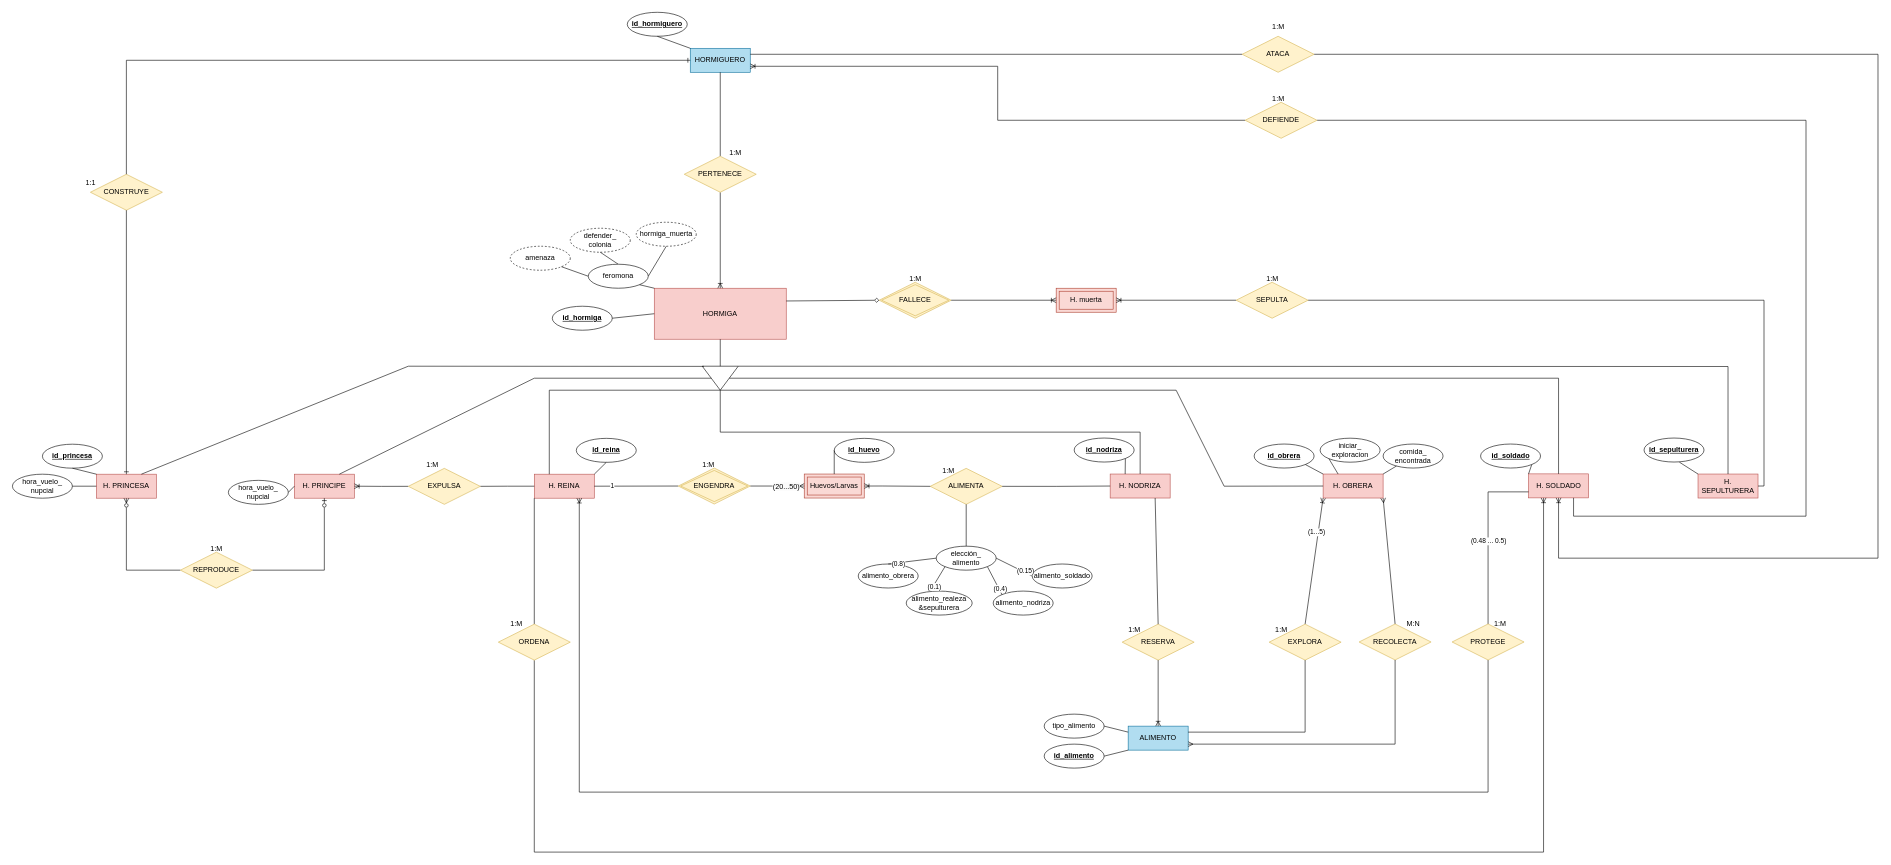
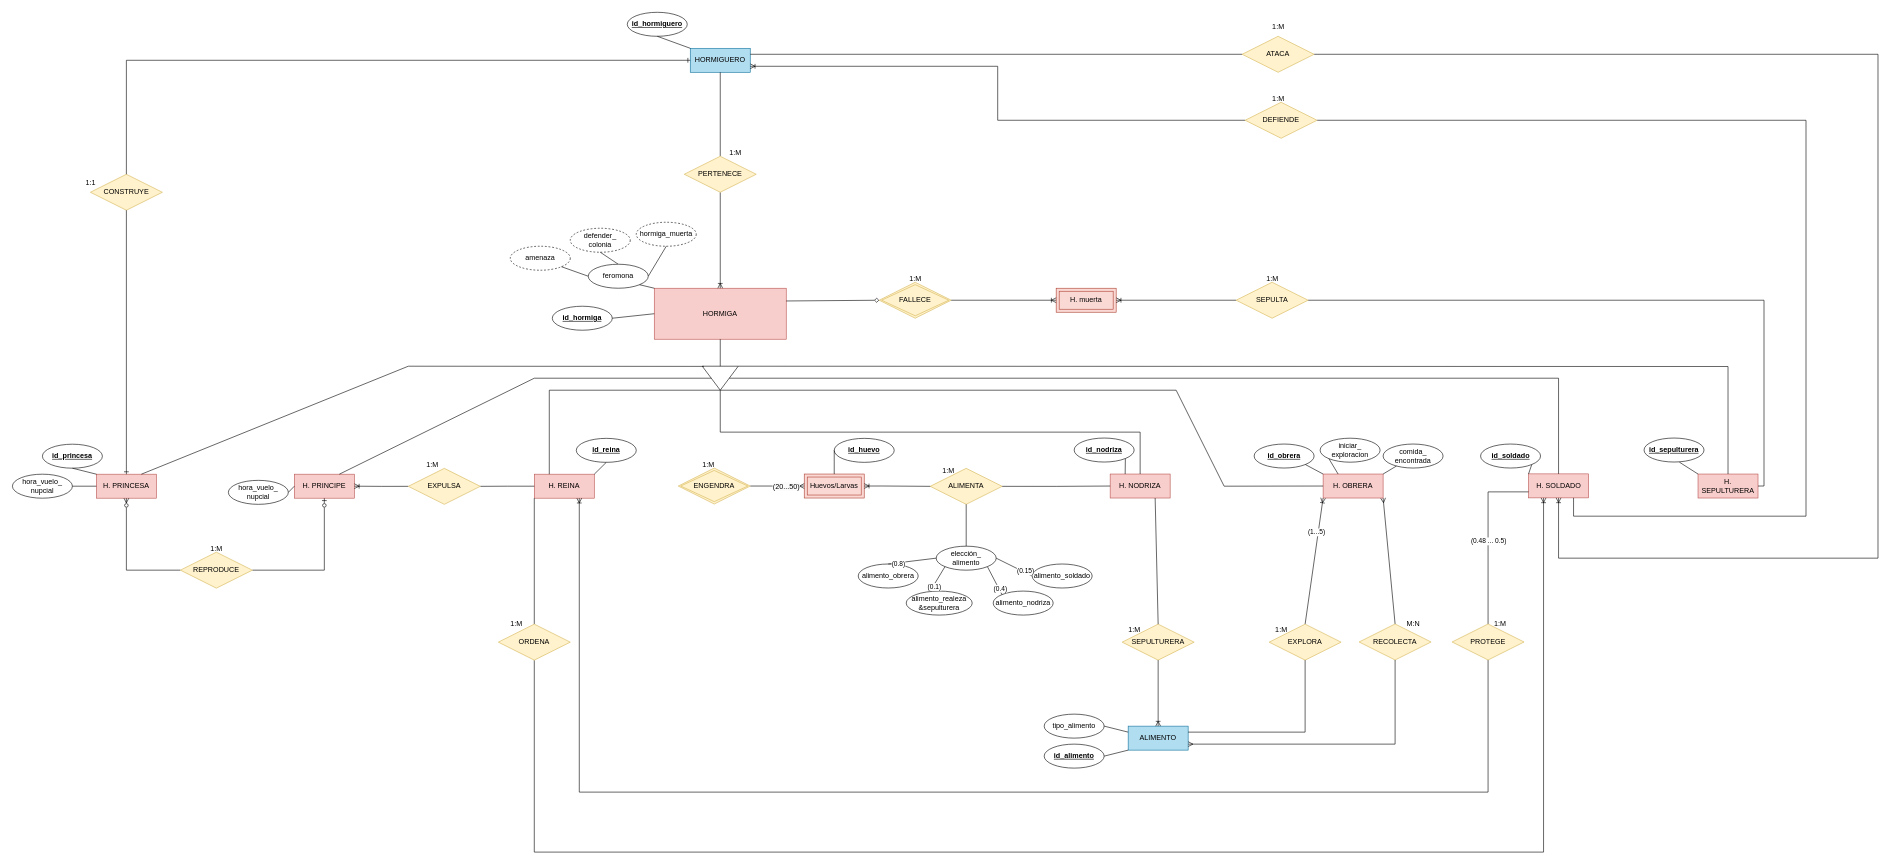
edge "ENGENDRA" -- "H. REINA": removed, label "1"
node "RESERVA": label "RESERVA" -> "SEPULTURERA"
